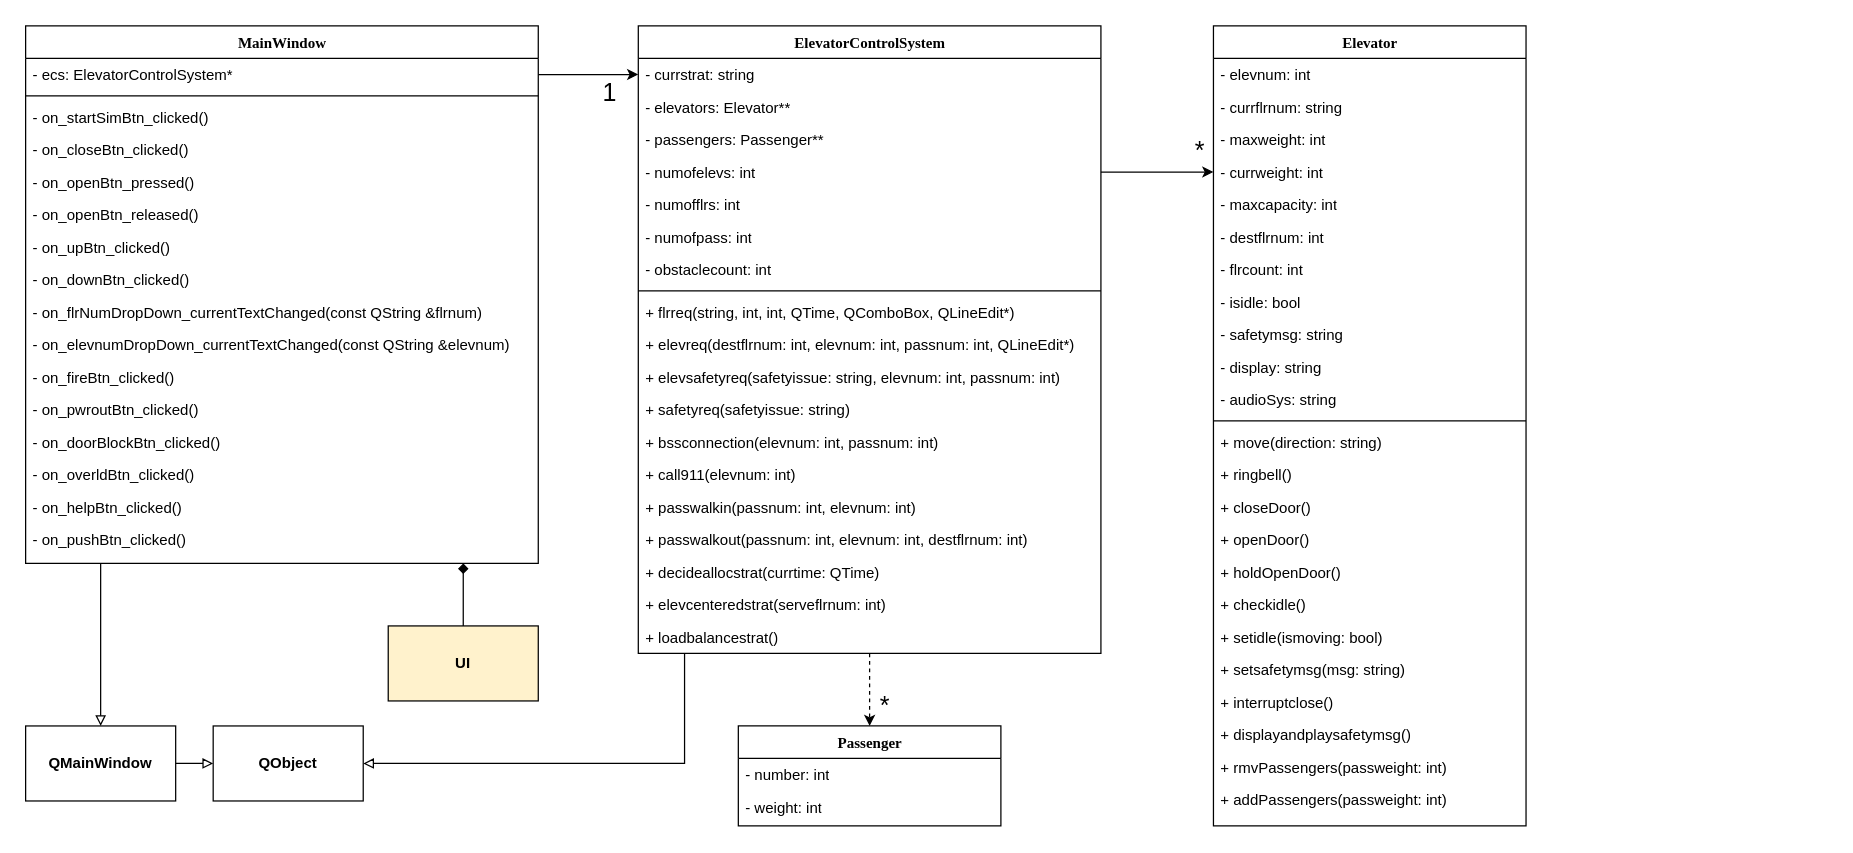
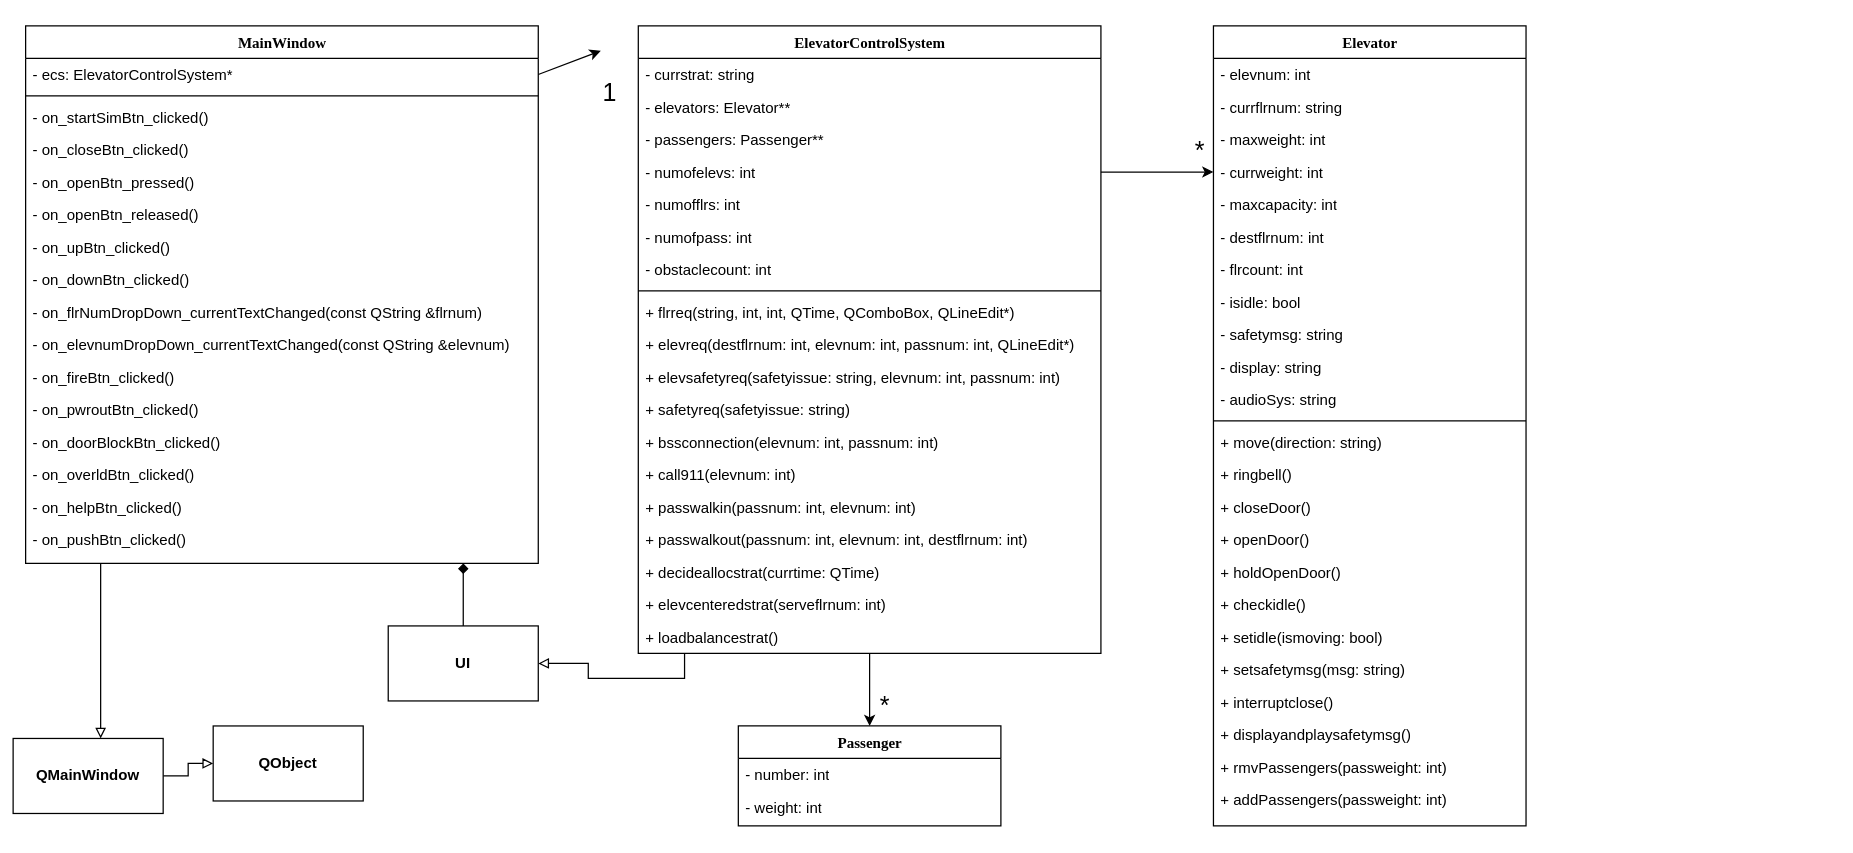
edge "- ecs: ElevatorControlSystem*" -> "- currstrat: string": now "- ecs: ElevatorControlSystem*" -> "1"
node "UI": fillcolor #fff2cc -> #ffffff
edge "+ loadbalancestrat()" -> "Passenger": style dashed -> solid
node "QMainWindow": moved (101, 763) -> (88, 776)
edge "+ loadbalancestrat()" -> "QObject": now "+ loadbalancestrat()" -> "UI"
